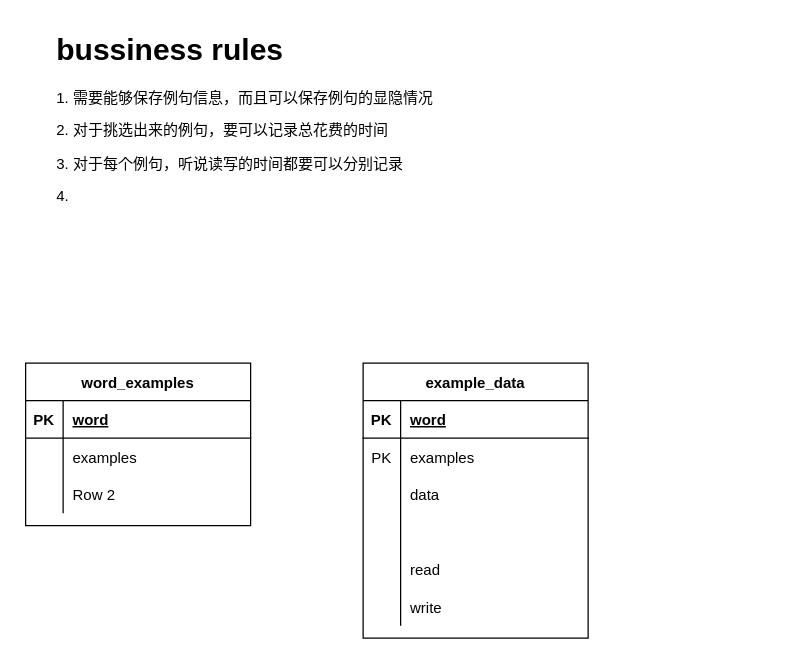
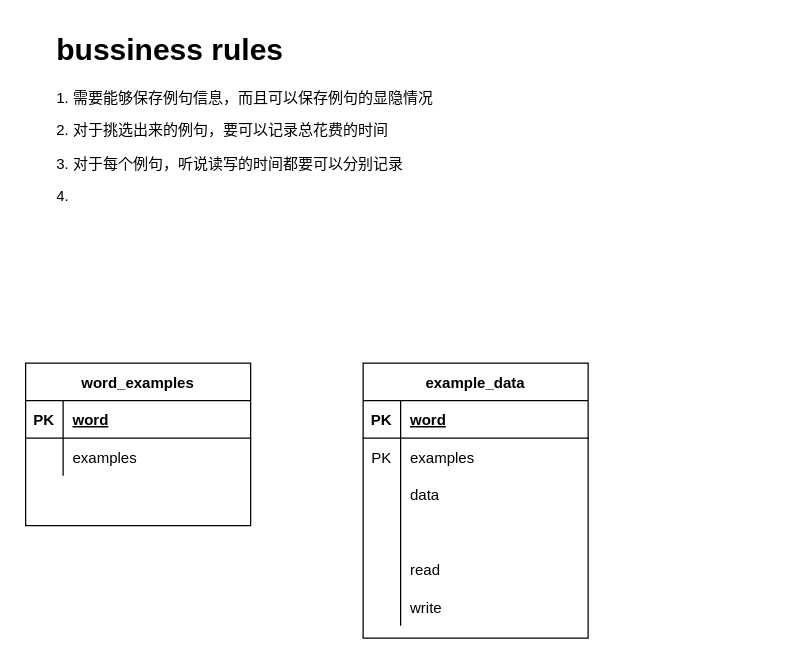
node "Row 2": removed
